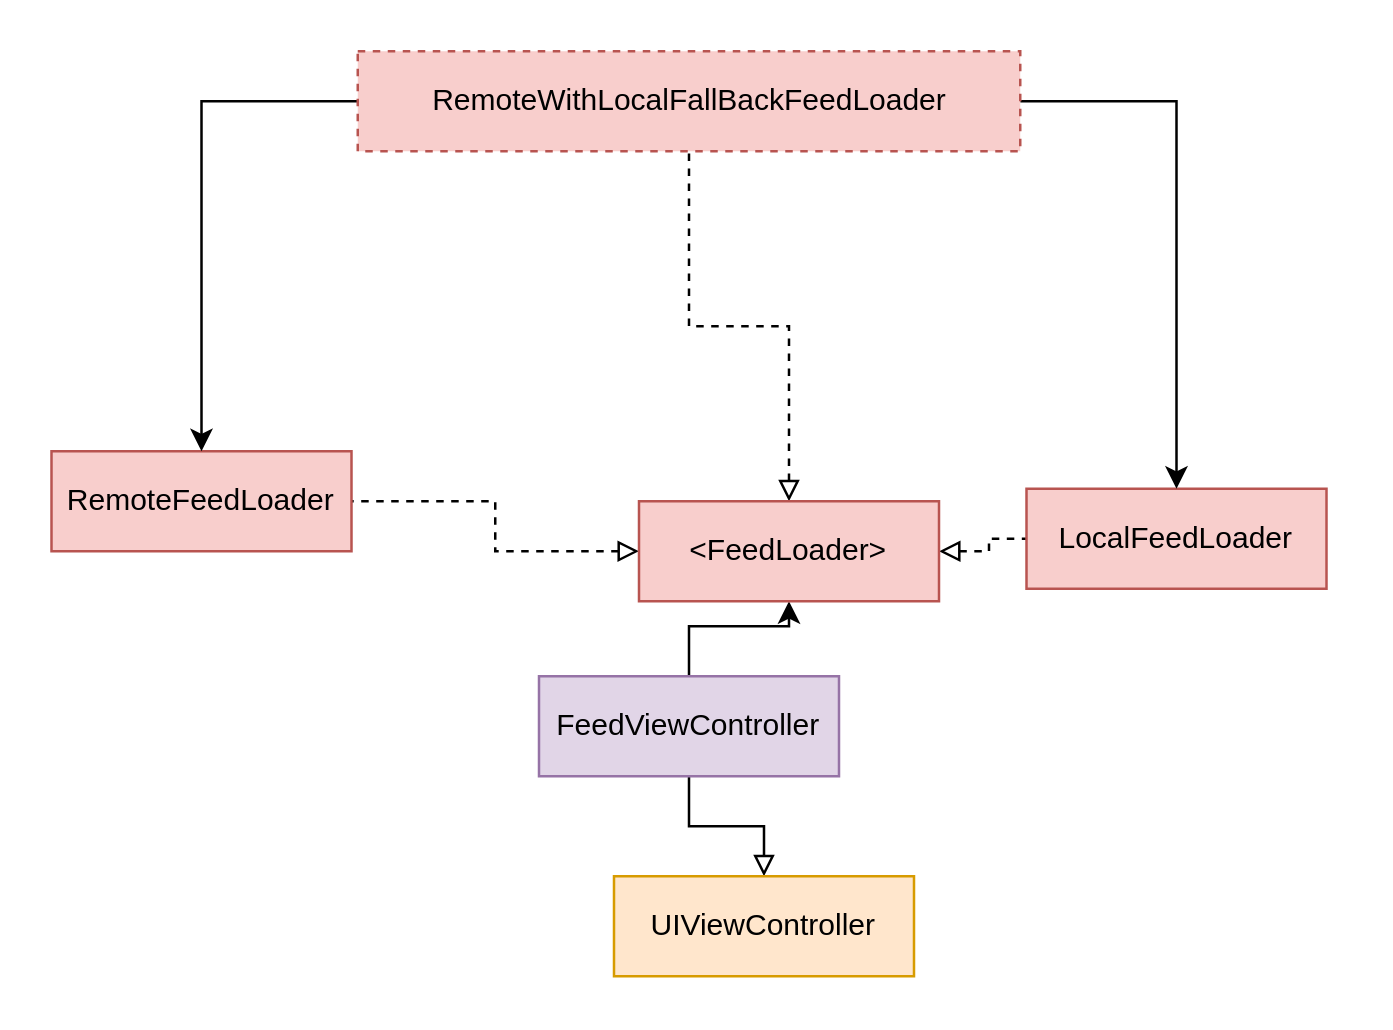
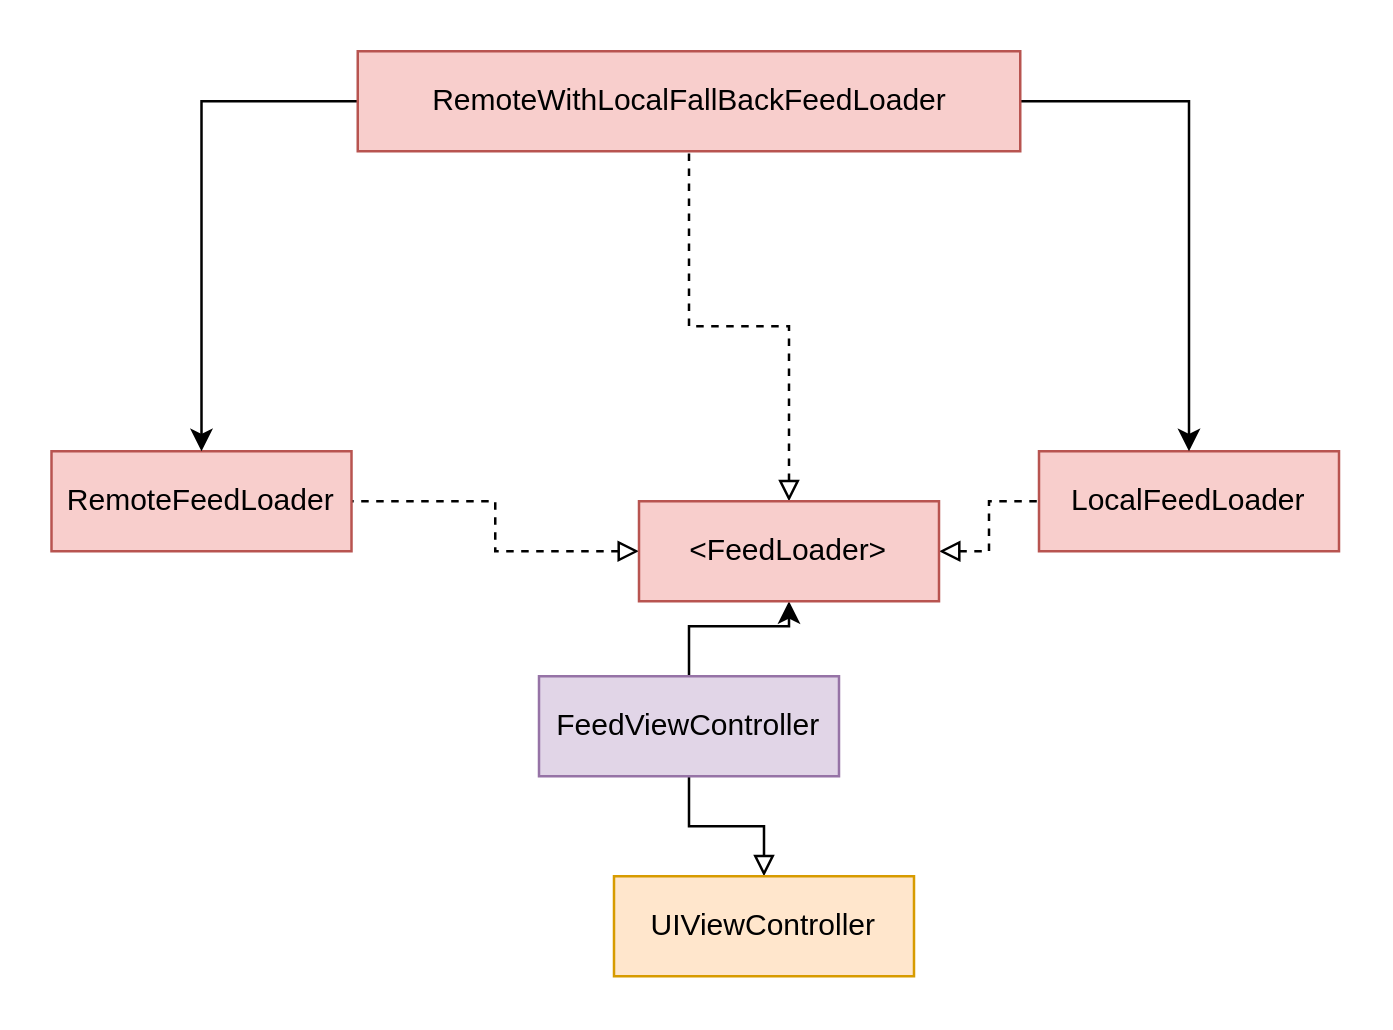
node "RemoteWithLocalFallBackFeedLoader": style dashed -> solid
node "LocalFeedLoader": moved (1176, 539) -> (1189, 501)
